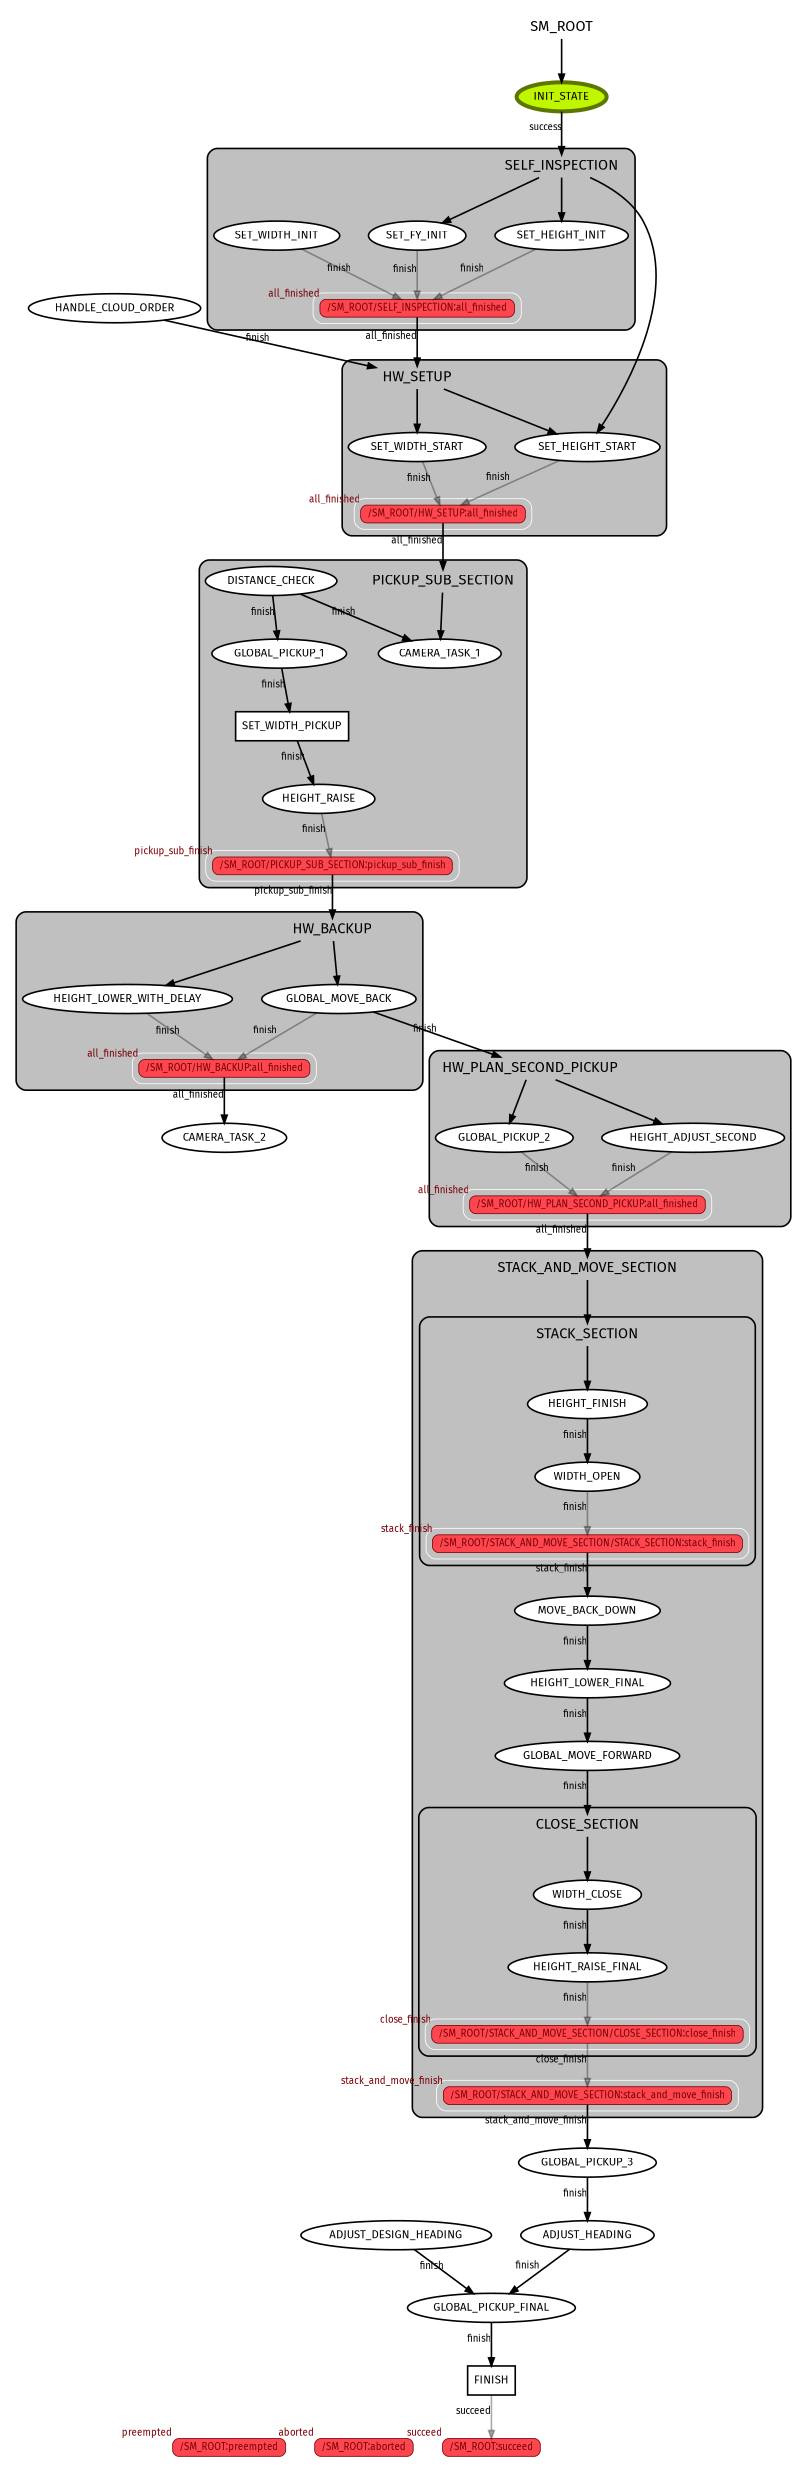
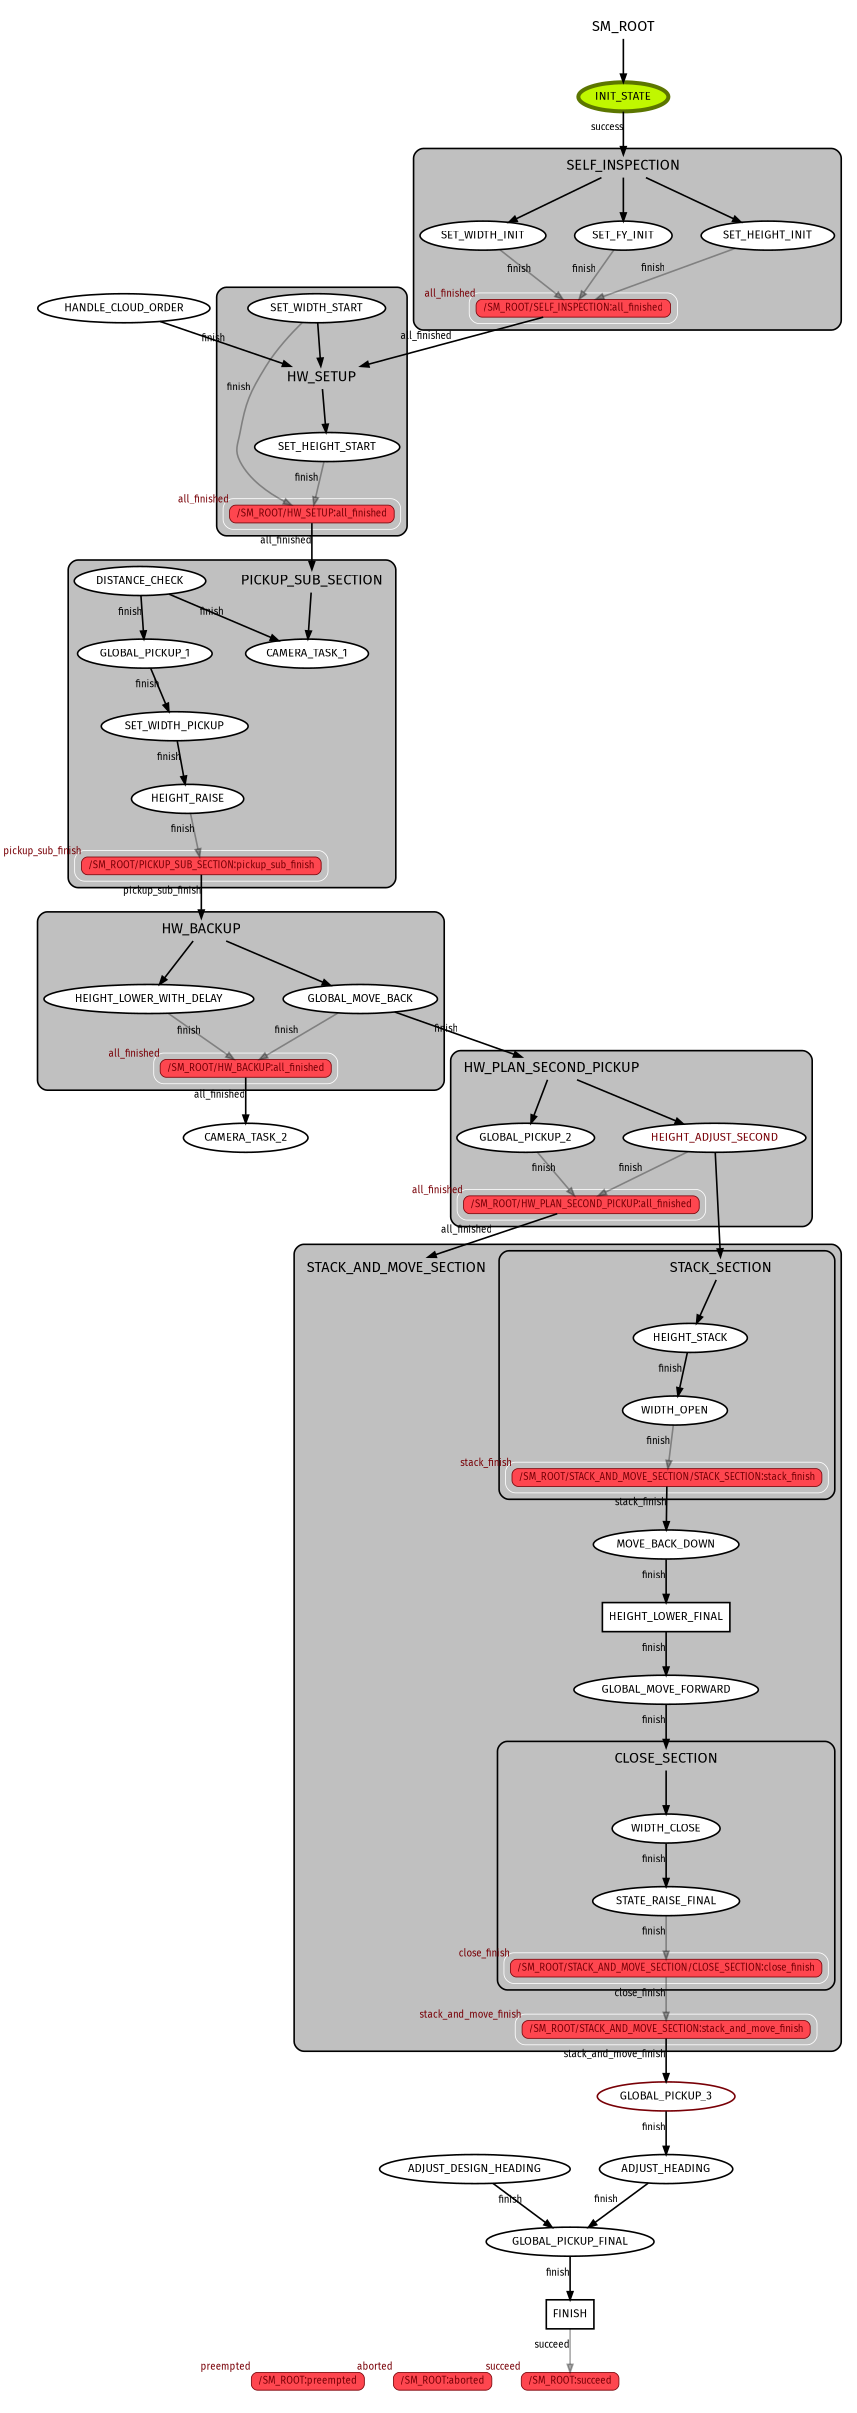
edge "SELF_INSPECTION" -> "SET_HEIGHT_START": now "SELF_INSPECTION" -> "SET_WIDTH_INIT"
edge "HW_SETUP" -> "SET_WIDTH_START": reversed
node "SET_WIDTH_PICKUP": shape box -> ellipse
node "HEIGHT_ADJUST_SECOND": fontcolor black -> #780006
edge "STACK_AND_MOVE_SECTION" -> "STACK_SECTION": now "HEIGHT_ADJUST_SECOND" -> "STACK_SECTION"
node "HEIGHT_FINISH": label "HEIGHT_FINISH" -> "HEIGHT_STACK"
node "HEIGHT_LOWER_FINAL": shape ellipse -> box
node "HEIGHT_RAISE_FINAL": label "HEIGHT_RAISE_FINAL" -> "STATE_RAISE_FINAL"
node "GLOBAL_PICKUP_3": color #000000ff -> #780006
